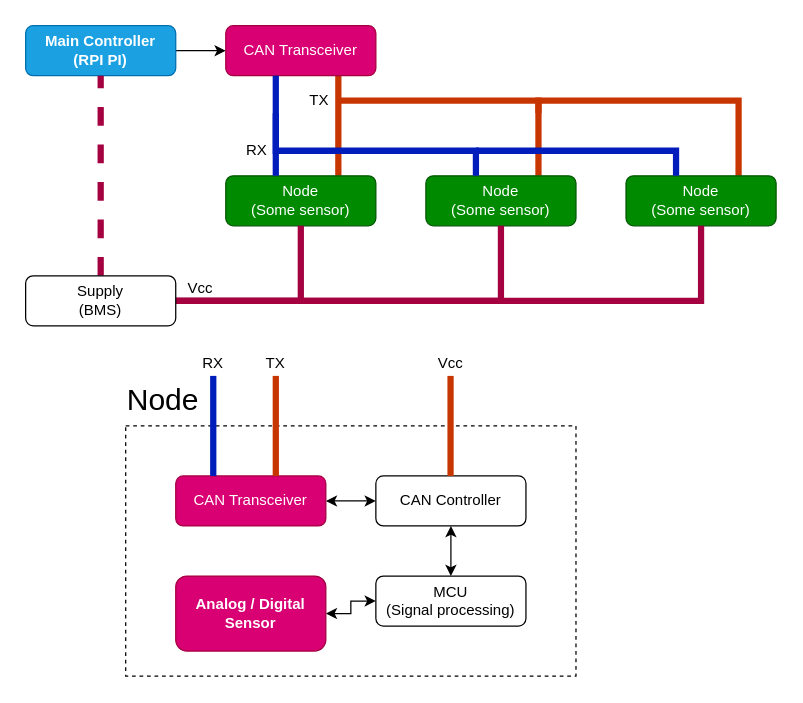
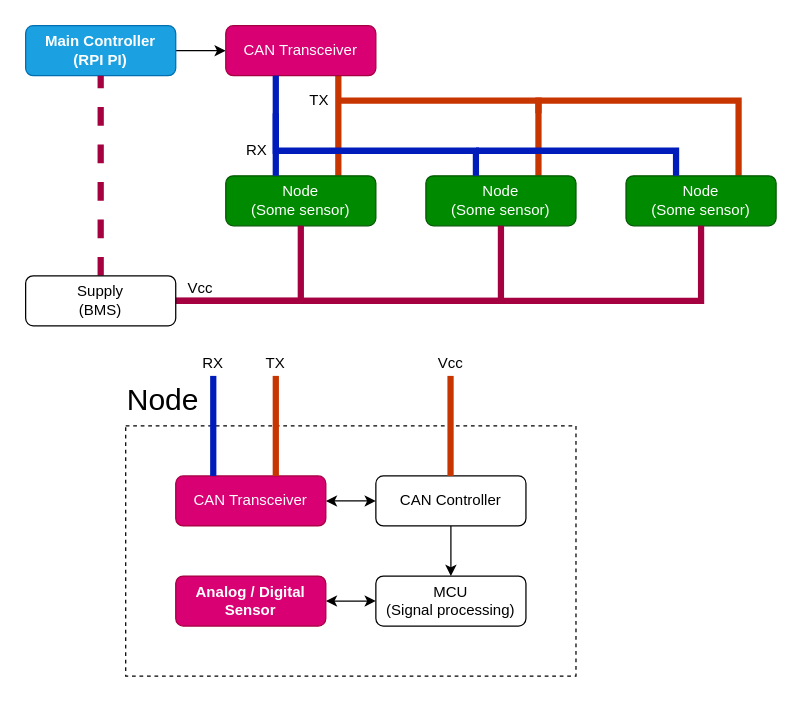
edge "CAN Controller" -- "MCU (Signal processing)": arrowhead classic -> none
node "Analog / Digital Sensor": size 150x75 -> 150x50
